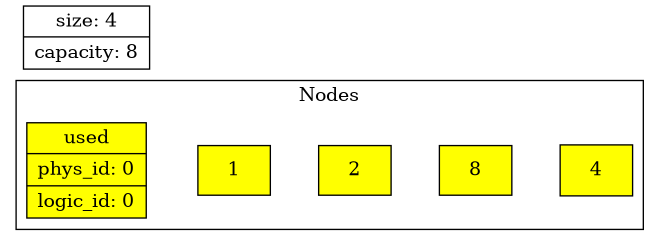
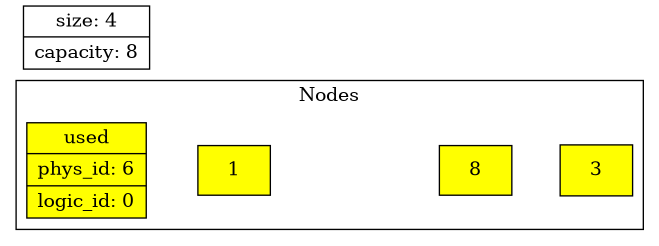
node "used": text "phys_id: 0" -> "phys_id: 6"
node "2": removed
node "4": label "4" -> "3"
